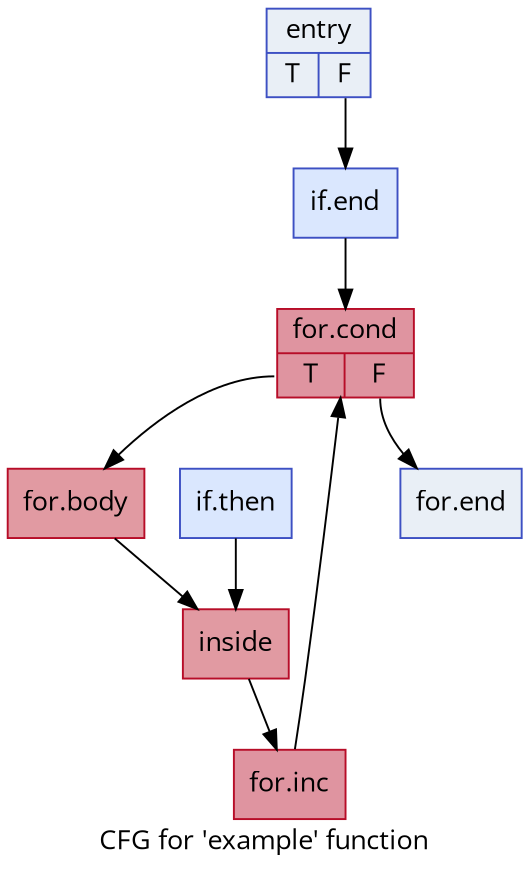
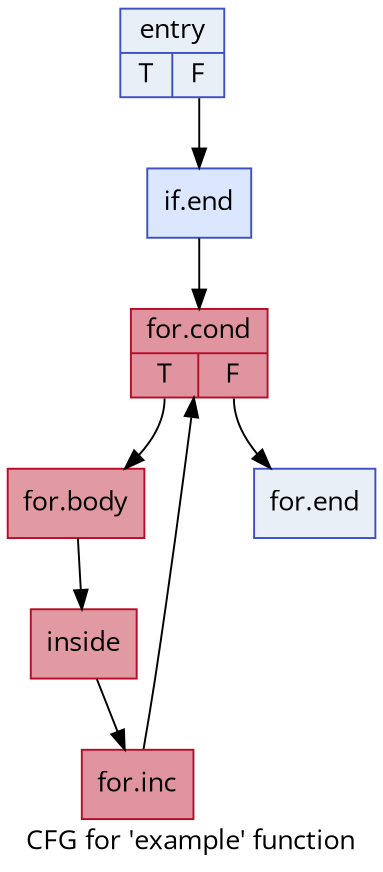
node "if.then": removed
